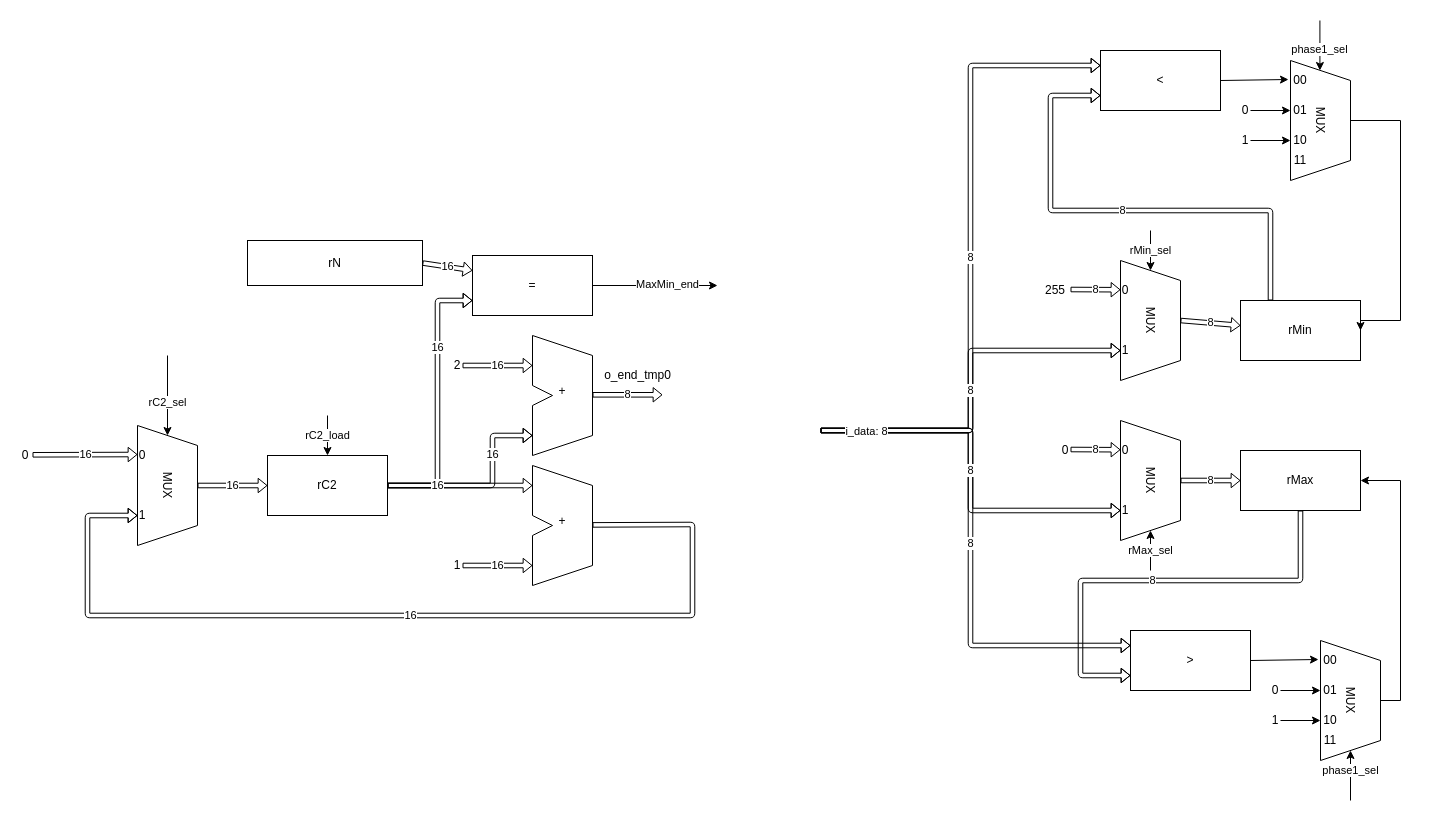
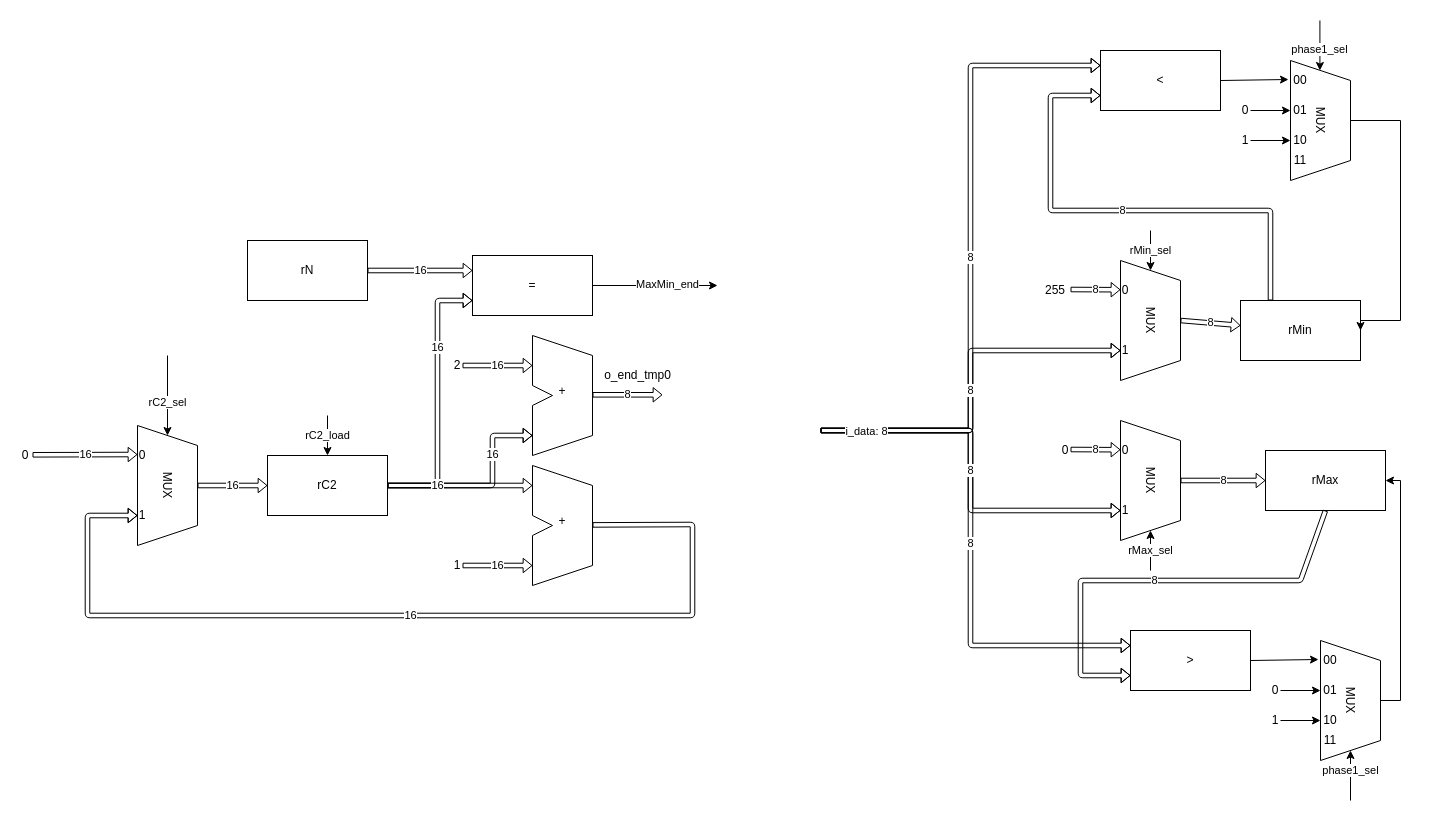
node "rN": size 175x45 -> 120x60
node "rMax": moved (1301, 481) -> (1326, 481)
